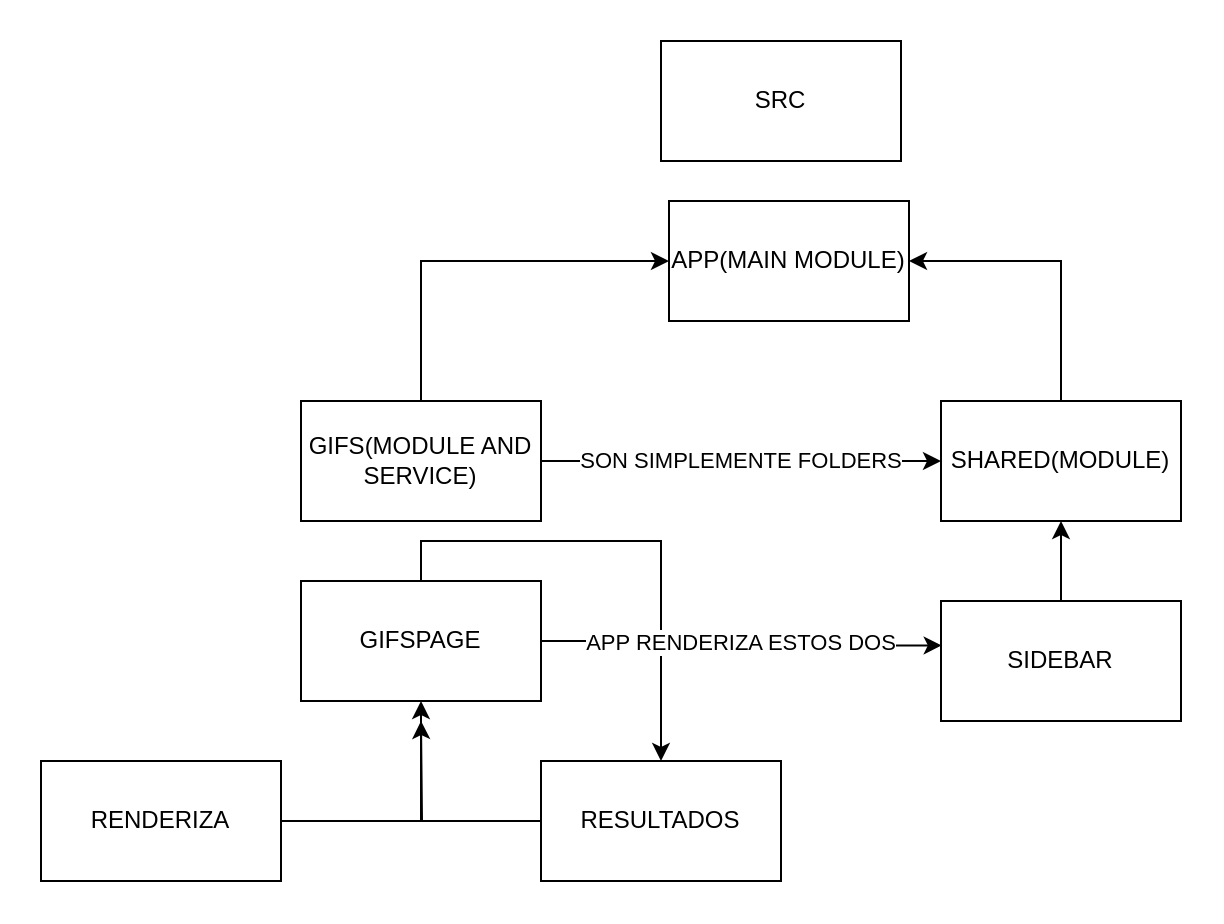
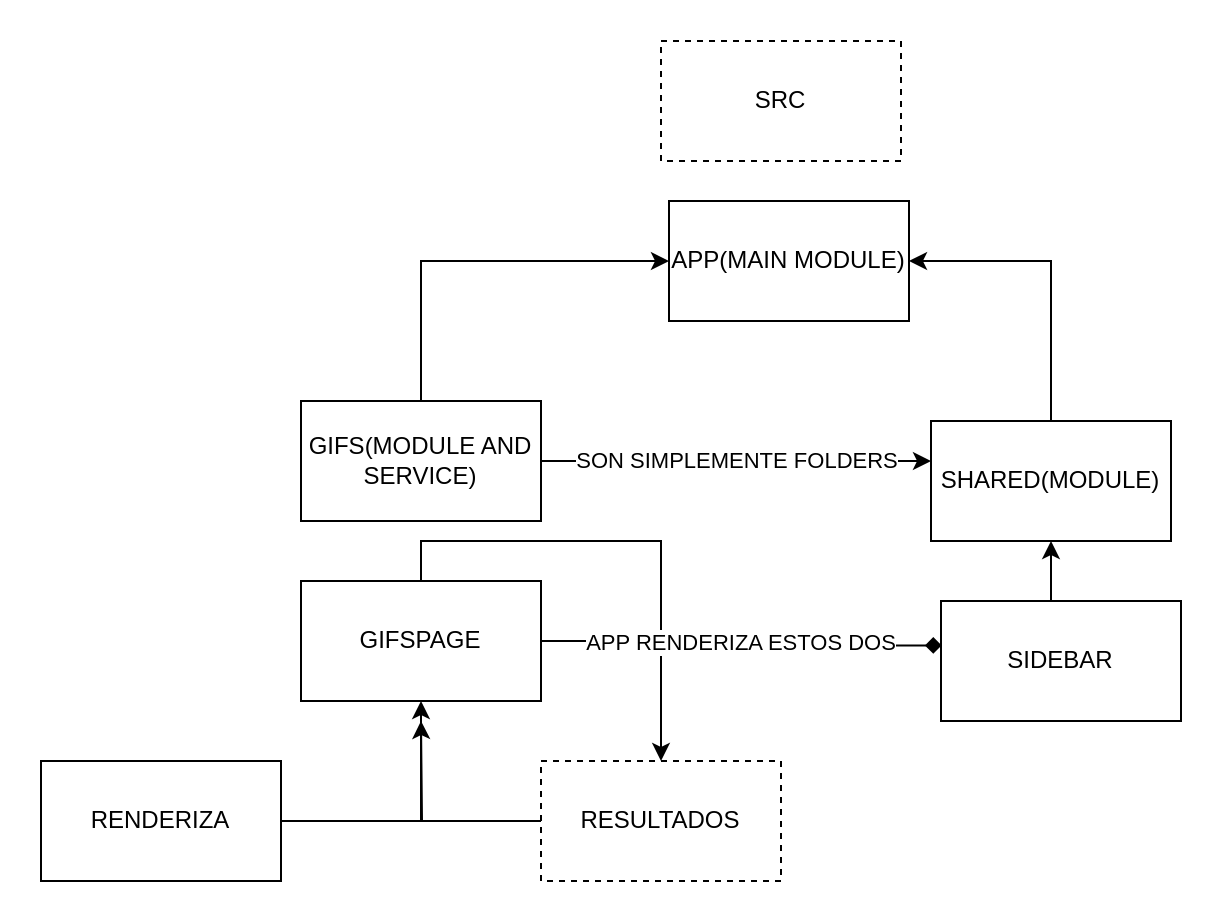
node "SRC": style solid -> dashed
node "SHARED(MODULE)": moved (1061, 461) -> (1051, 481)
edge "GIFSPAGE" -> "SIDEBAR": arrowhead classic -> diamond
node "RESULTADOS": style solid -> dashed
